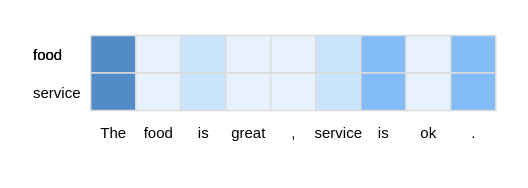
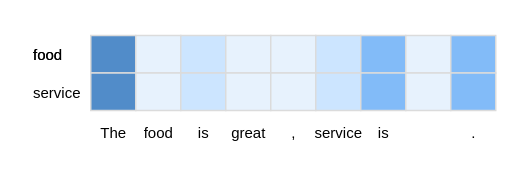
node "ok": removed
